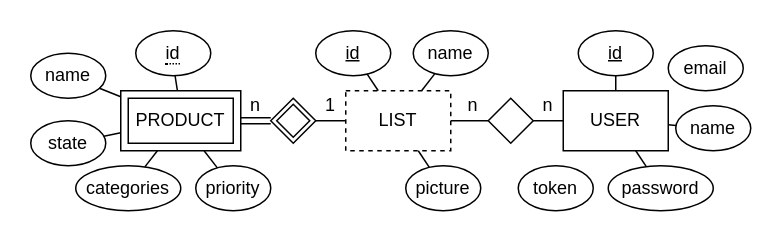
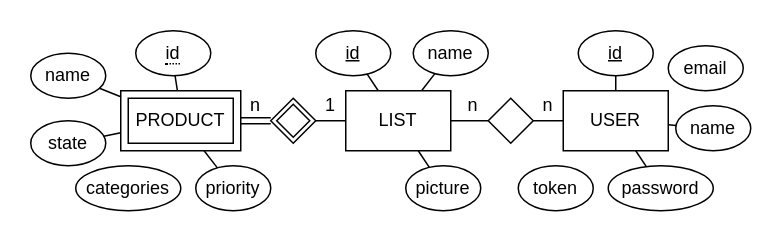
node "LIST": style dashed -> solid
edge "PRODUCT" -- "categories": removed
